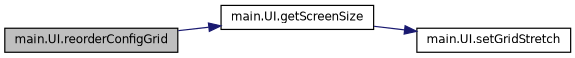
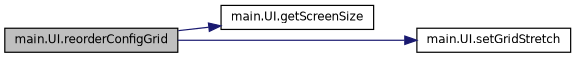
edge "main.UI.getScreenSize" -> "main.UI.setGridStretch": now "main.UI.reorderConfigGrid" -> "main.UI.setGridStretch"
